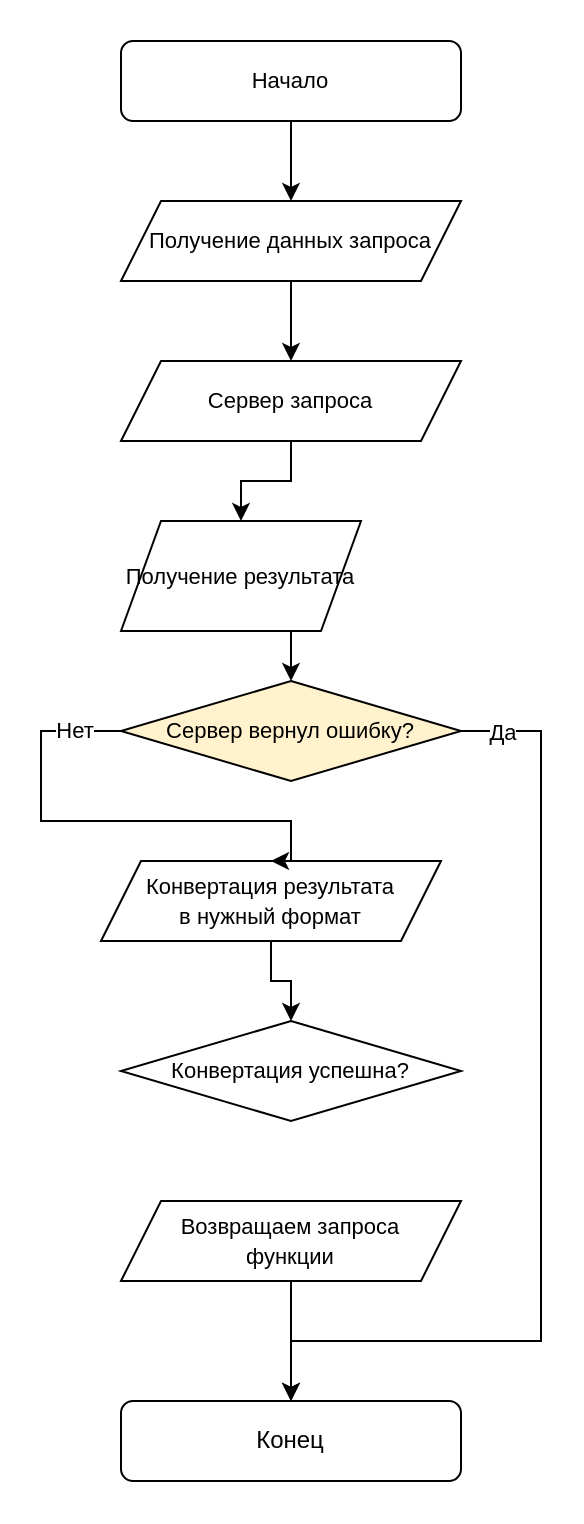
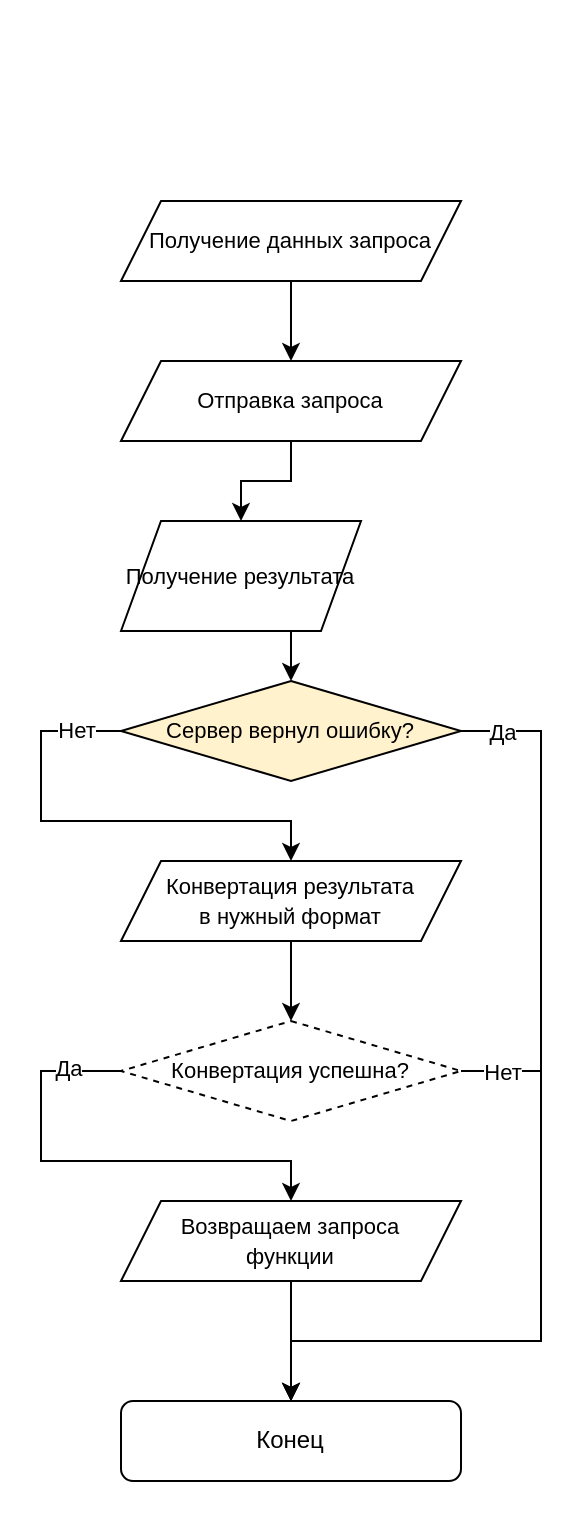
node "Начало": removed
edge "Начало" -> "Получение данных запроса": removed
node "Сервер запроса": label "Сервер запроса" -> "Отправка запроса"
node "Конвертация результата в нужный формат": moved (271, 901) -> (291, 901)
node "Конвертация успешна?": style solid -> dashed
edge "Конвертация успешна?" -> "Конец": added, label "Нет"
edge "Конвертация успешна?" -> "Возвращаем запроса функции": added, label "Да"
